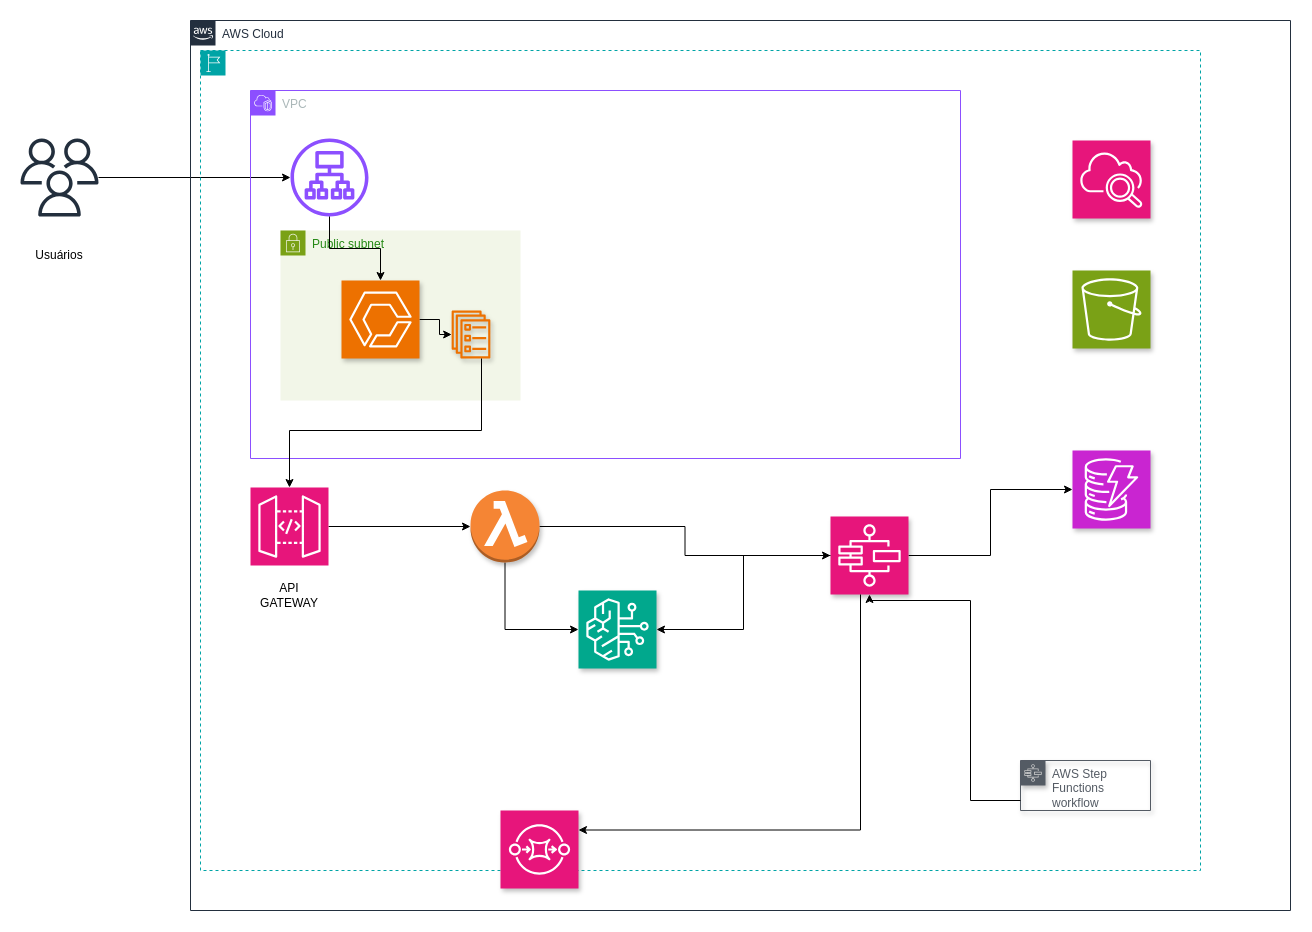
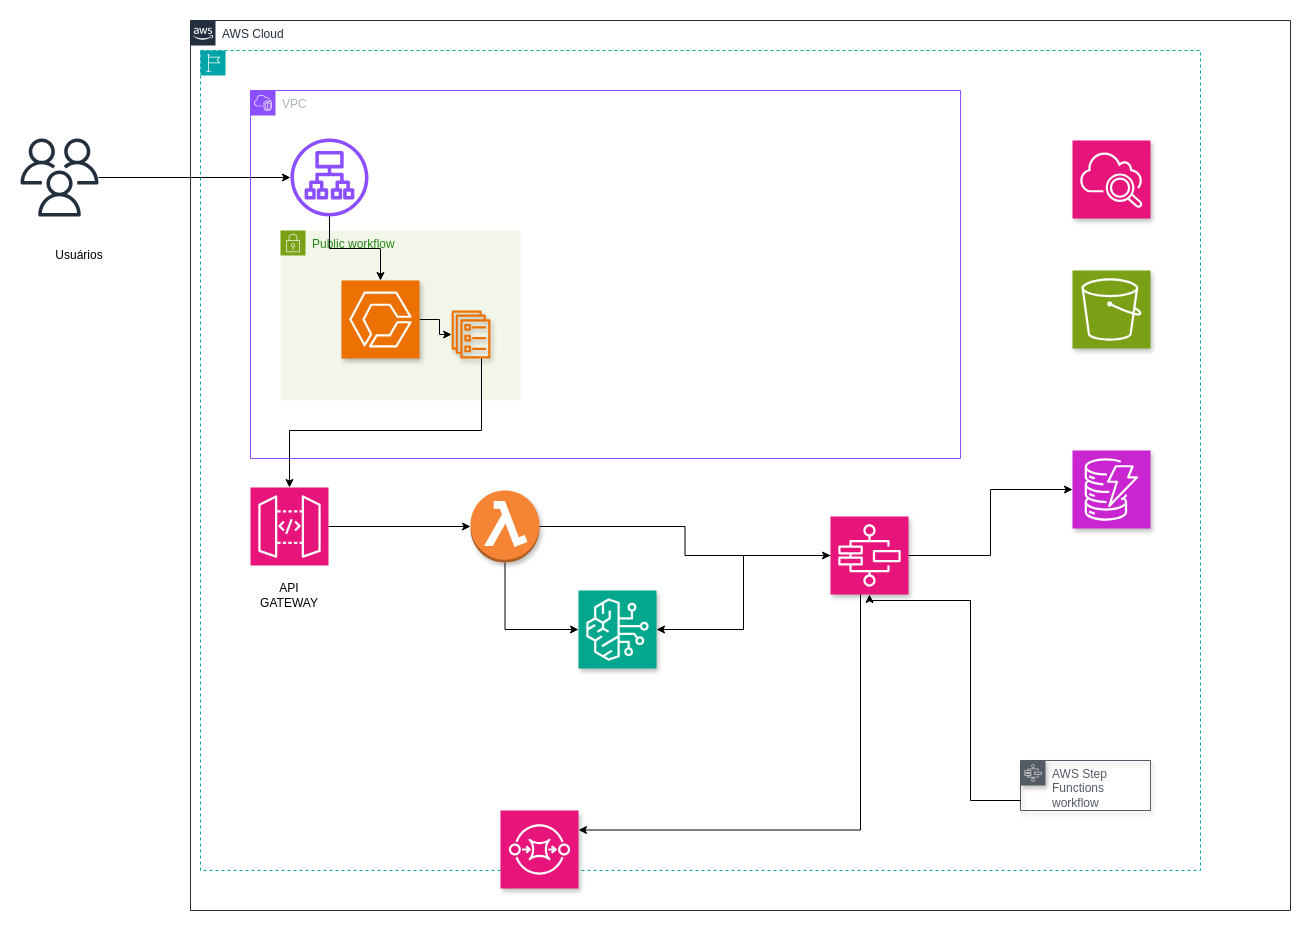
node "Public subnet": label "Public subnet" -> "Public workflow"
node "Usuários": moved (60, 256) -> (80, 256)
